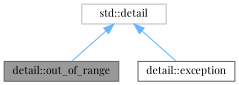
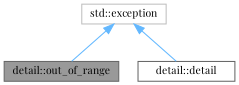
node "std::detail": label "std::detail" -> "std::exception"
node "detail::exception": label "detail::exception" -> "detail::detail"
